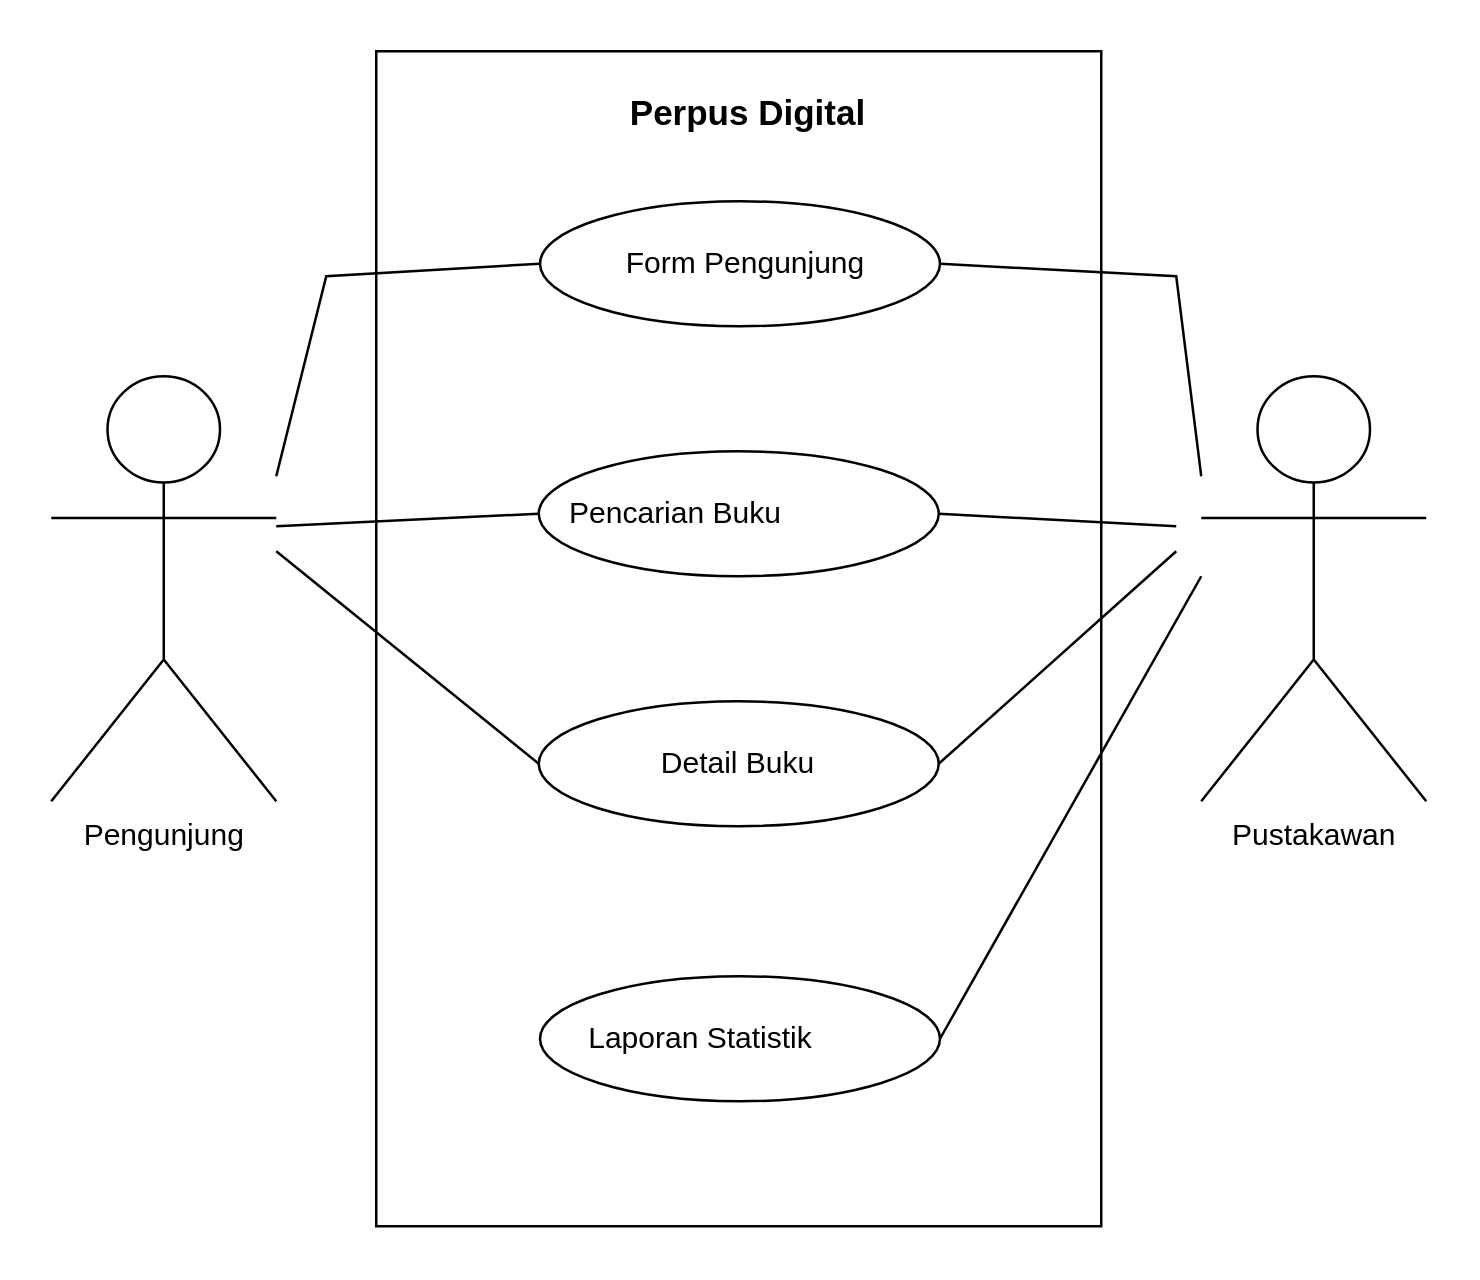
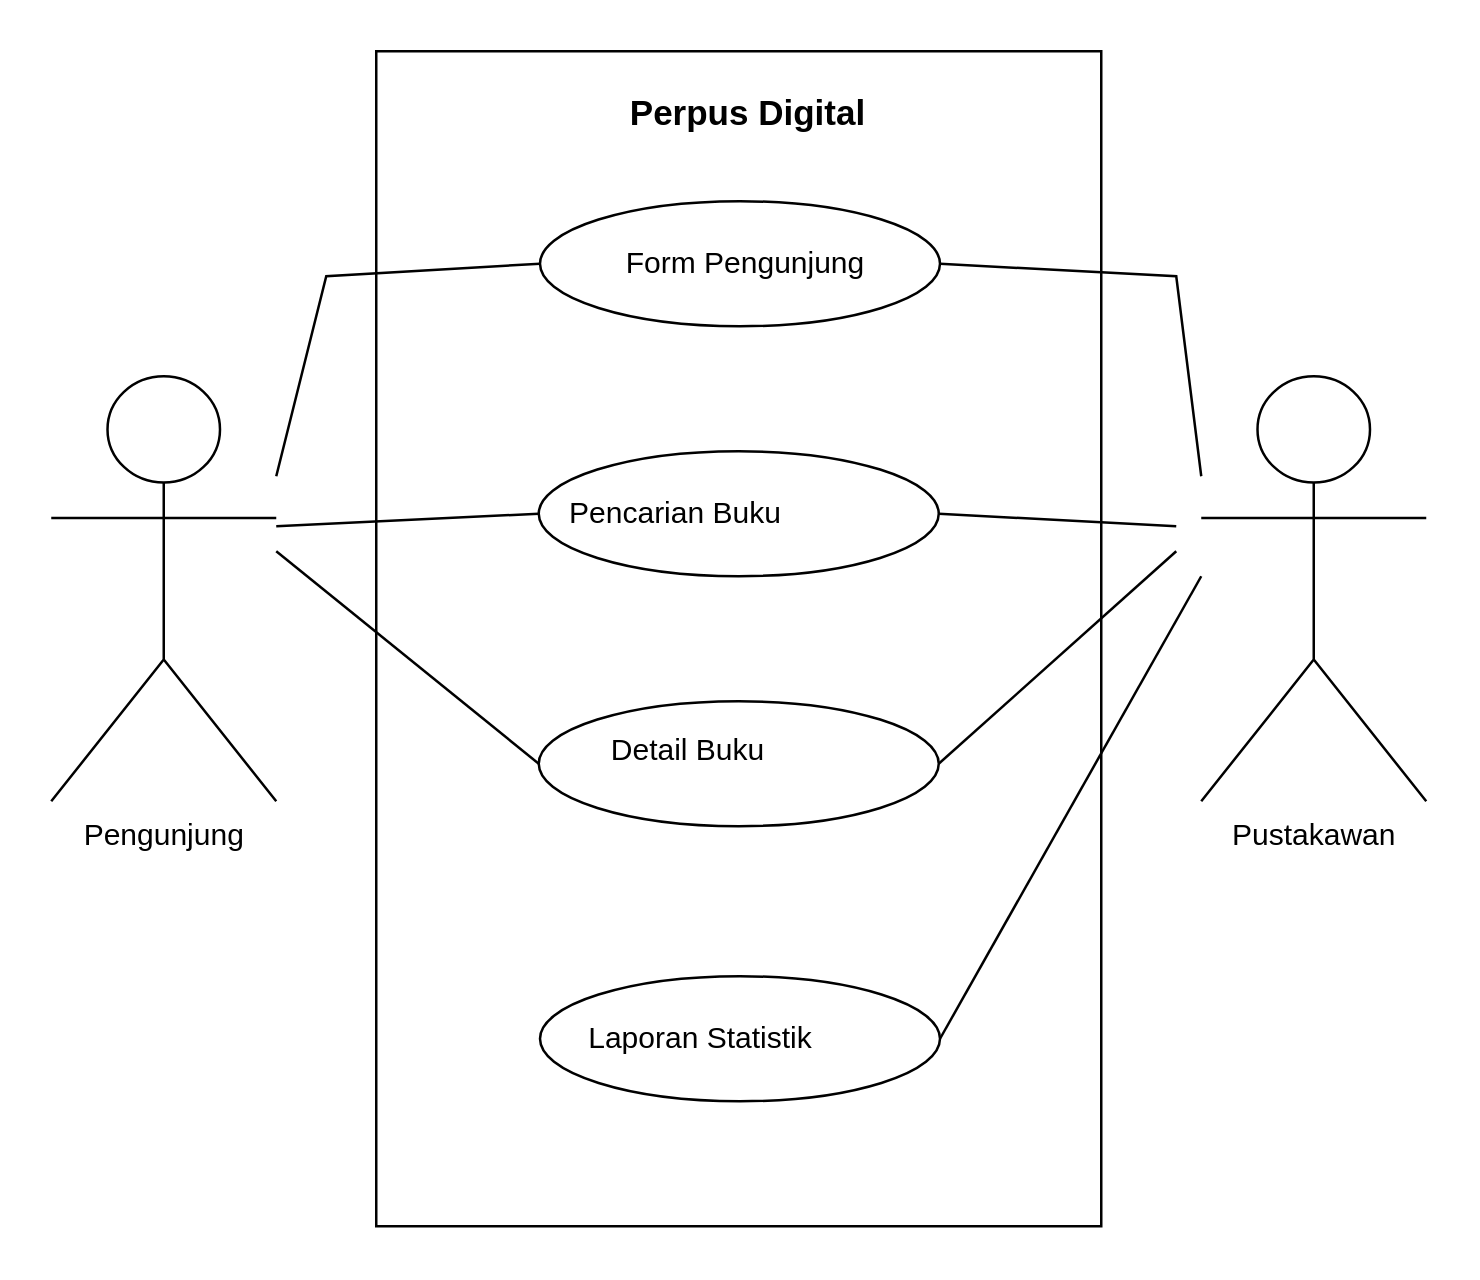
node "Detail Buku": moved (739, 764) -> (689, 751)
